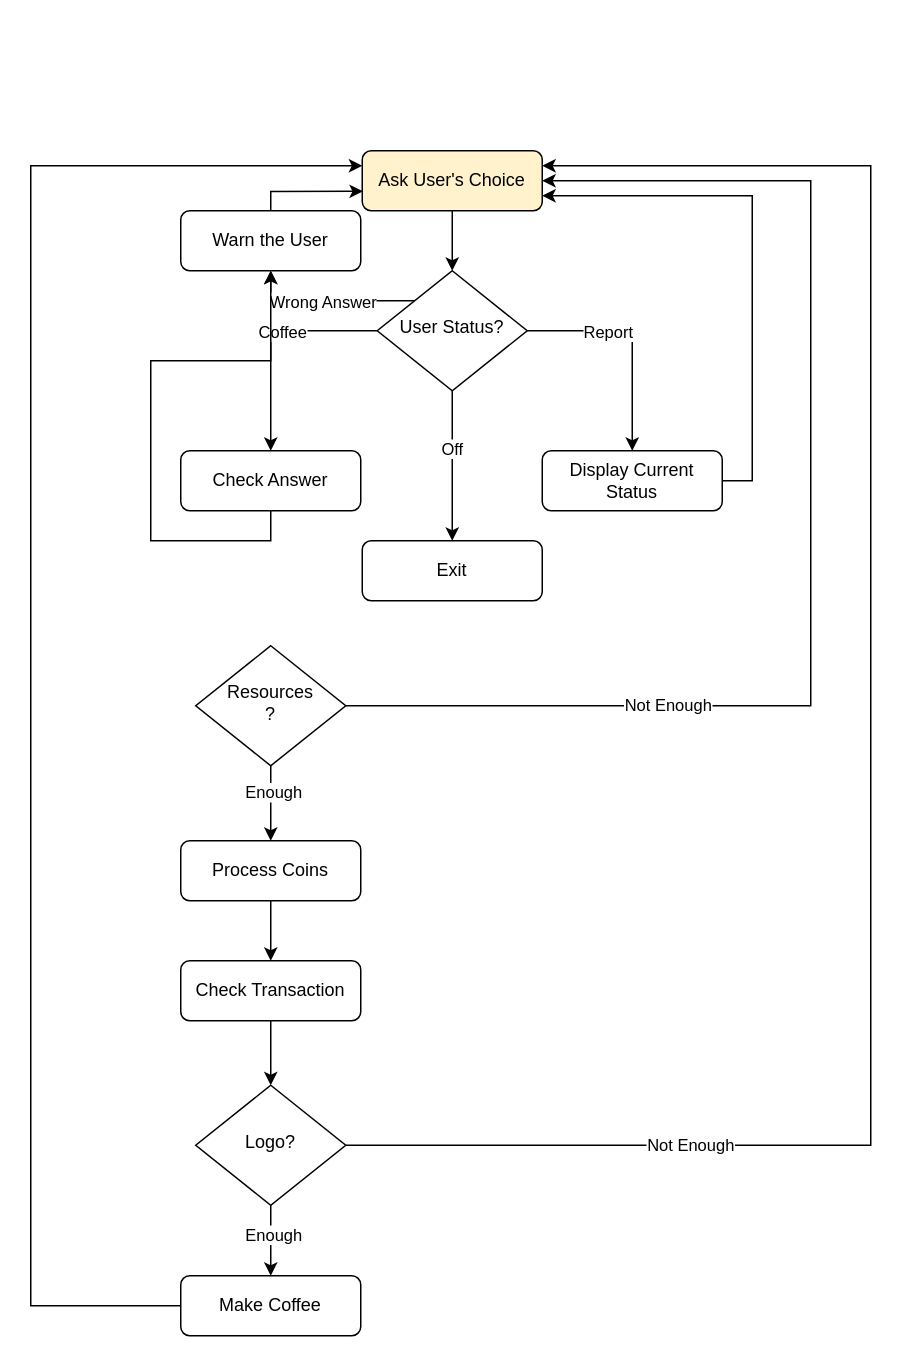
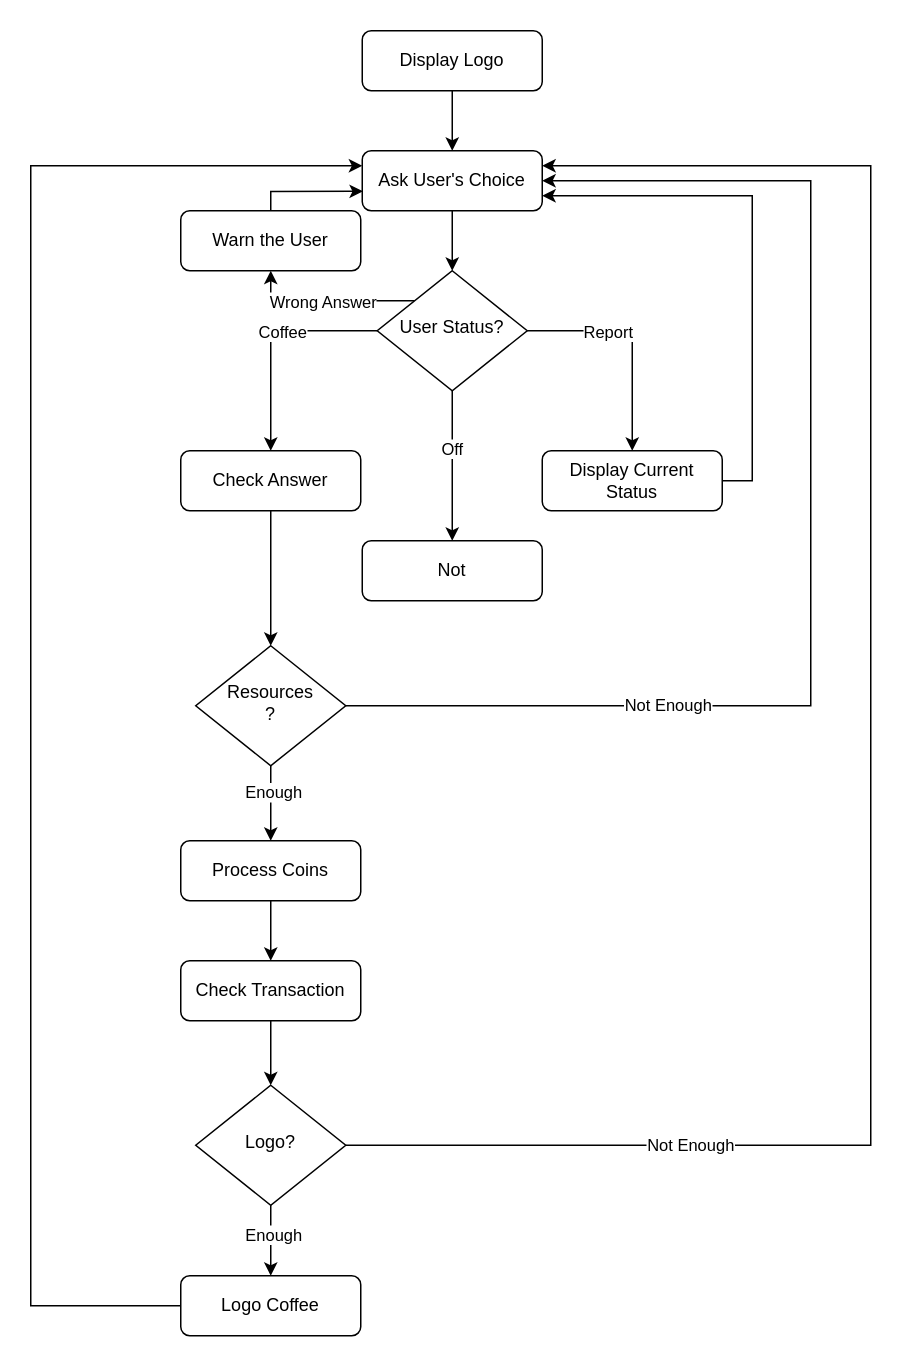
node "Display Logo": added
edge "Display Logo" -> "Ask User's Choice": added
node "Ask User's Choice": fillcolor #fff2cc -> #ffffff
edge "Check Answer" -> "Warn the User": now "Check Answer" -> "Resources ?"
node "Exit": label "Exit" -> "Not"
node "Make Coffee": label "Make Coffee" -> "Logo Coffee"
